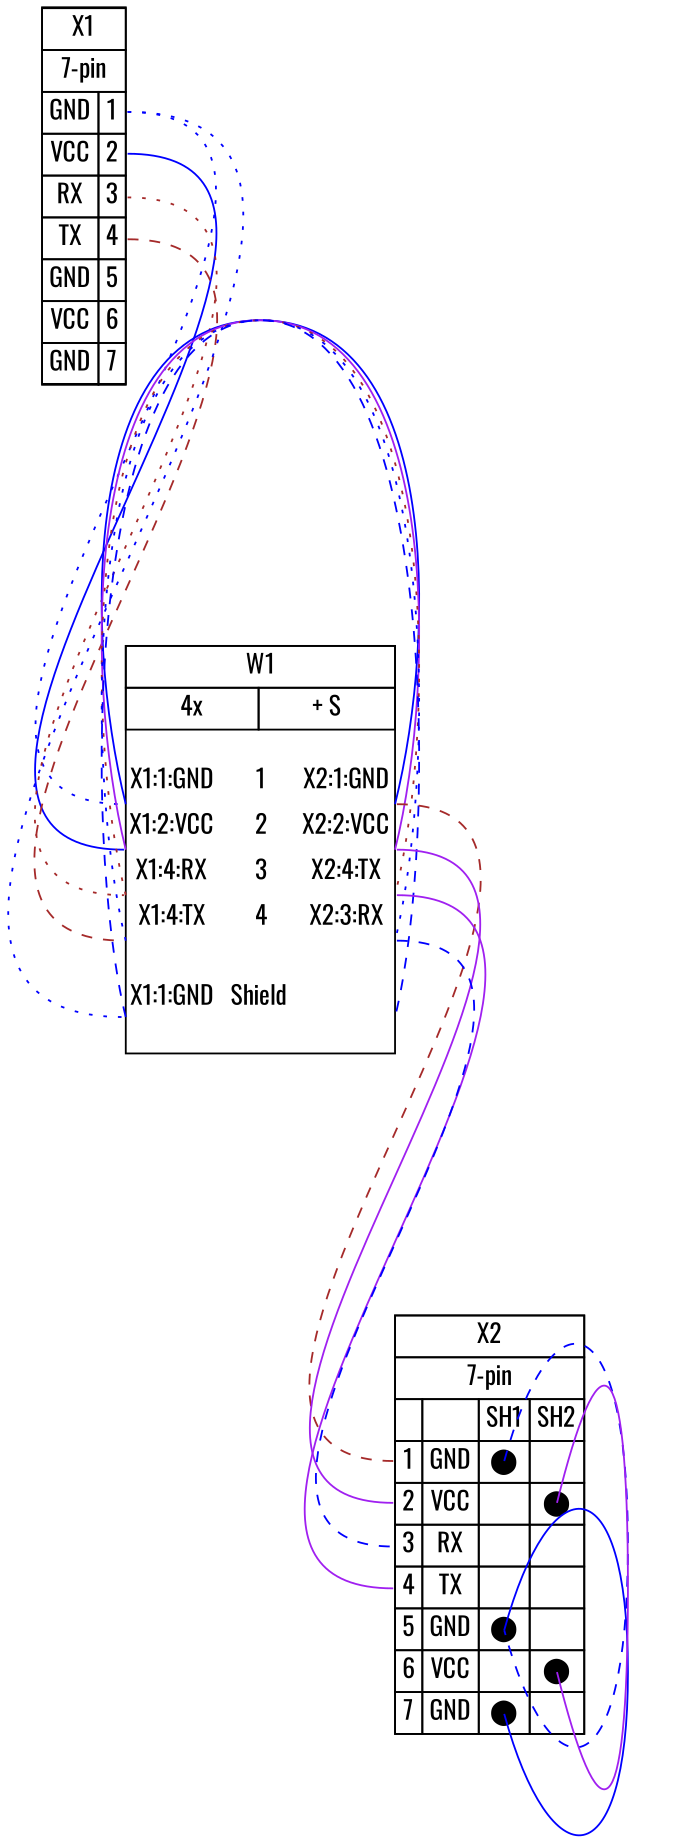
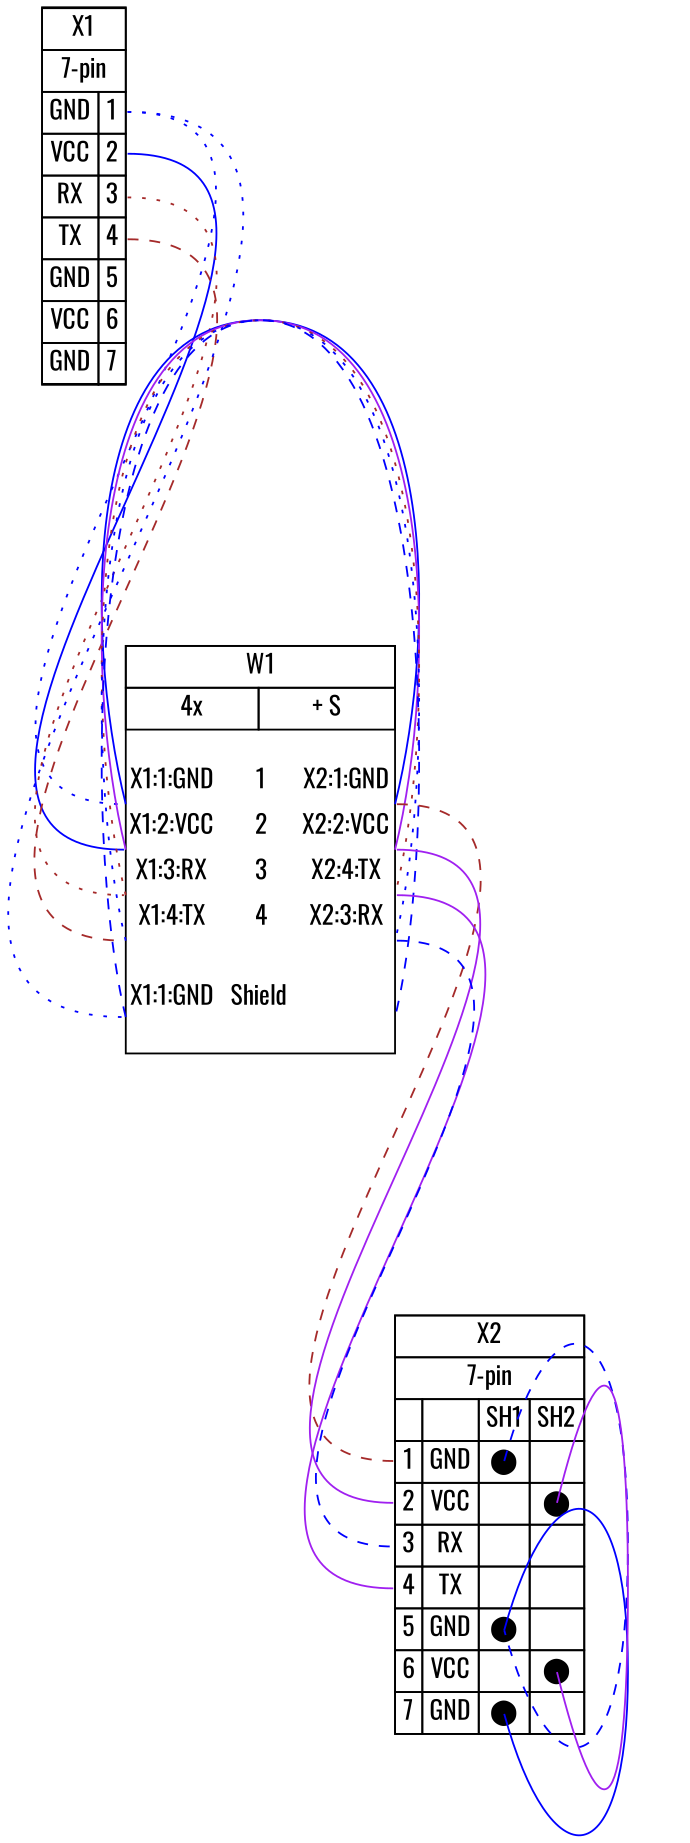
node "W1": text "X1:4:RX" -> "X1:3:RX"
